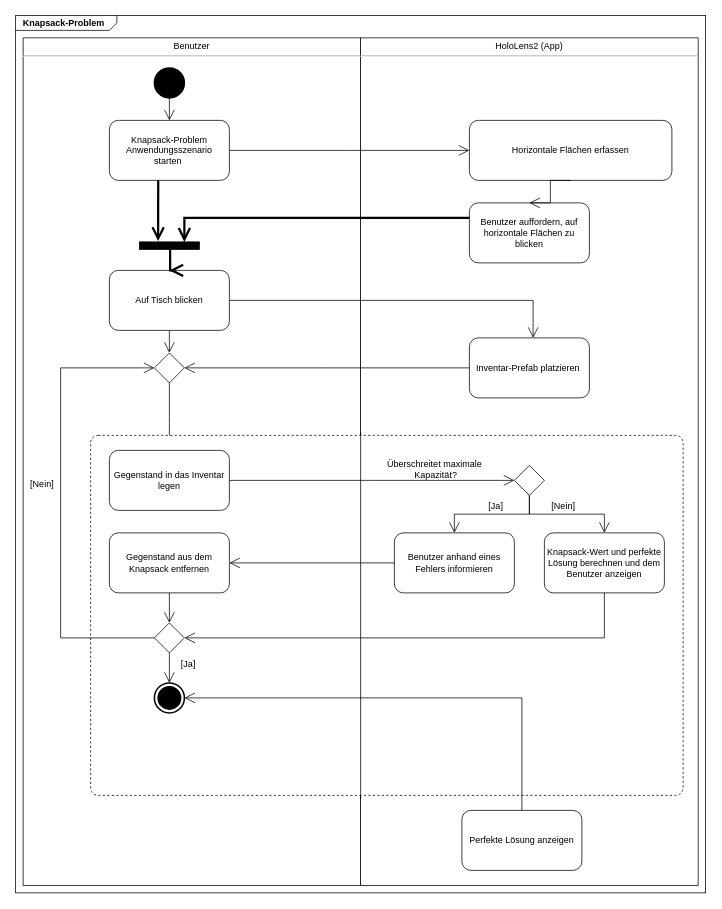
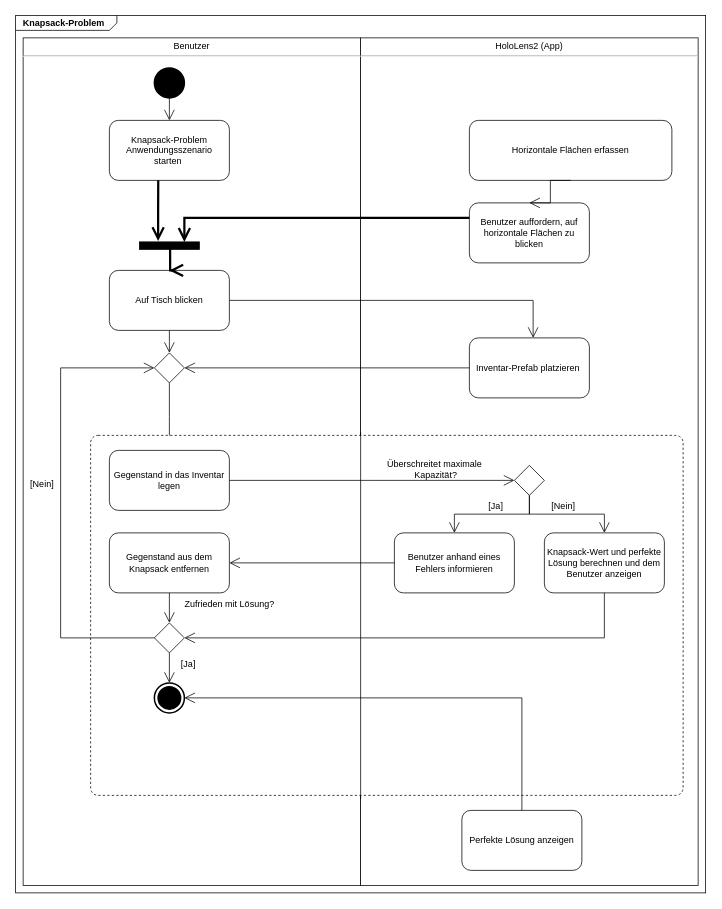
edge "Knapsack-Problem Anwendungsszenario starten" -> "Horizontale Flächen erfassen": removed
node "Zufrieden mit Lösung?": added
